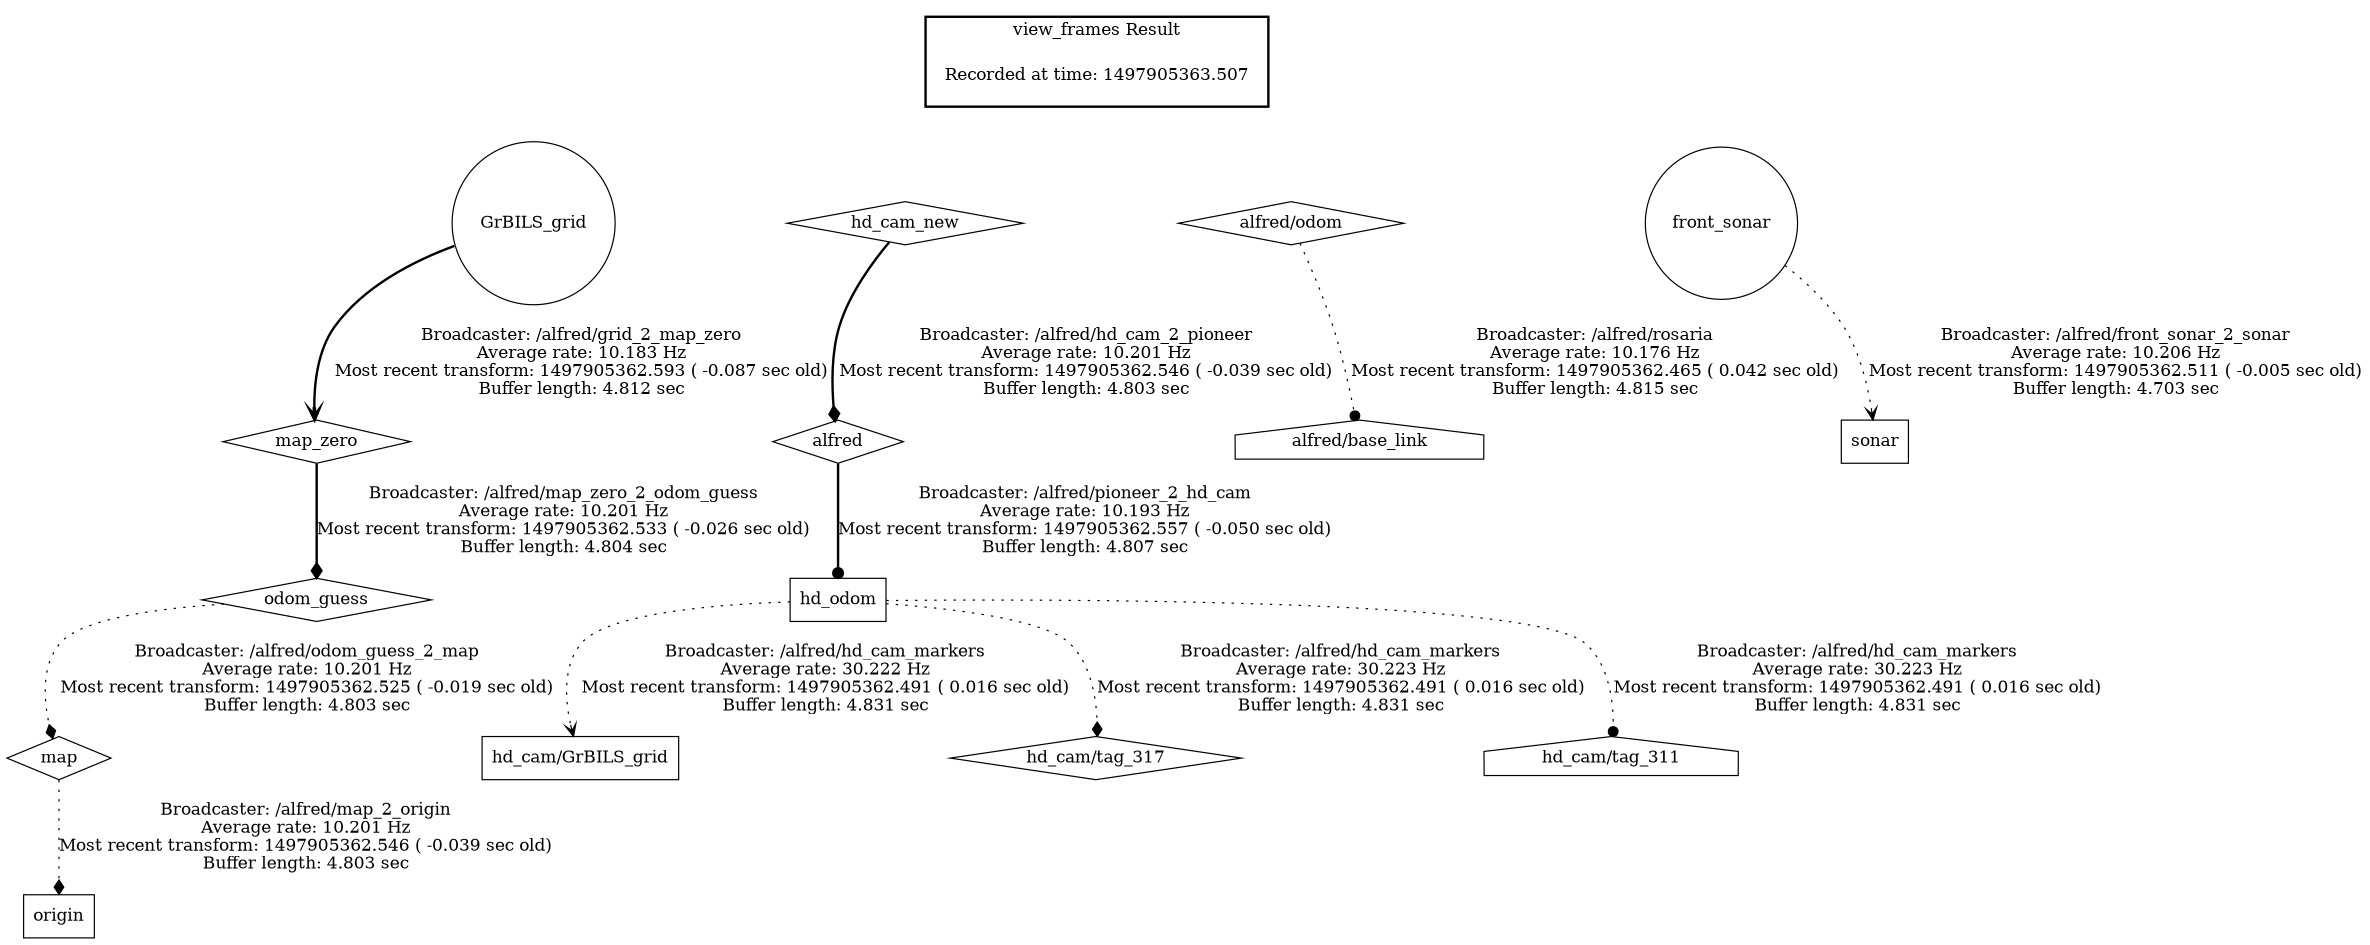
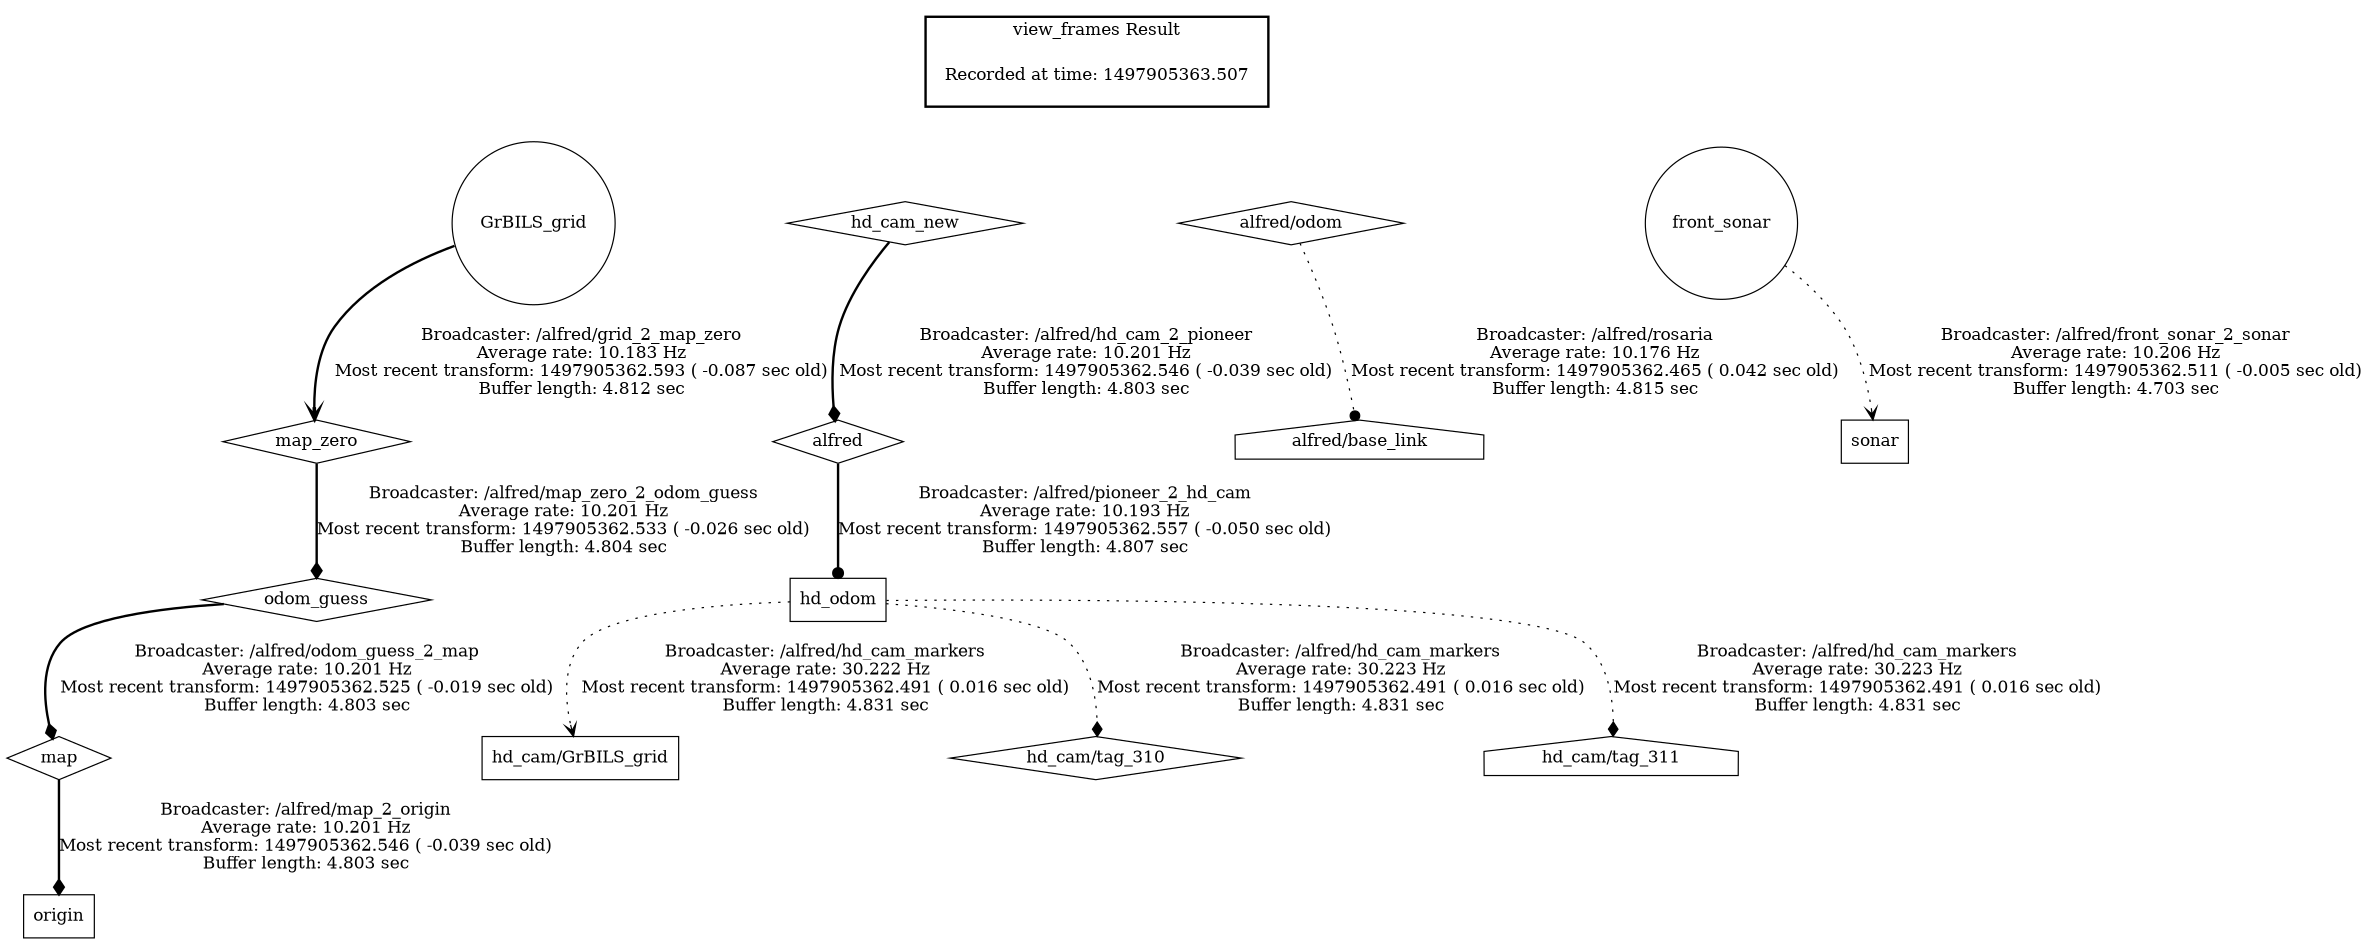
edge "hd_odom" -> "hd_cam/tag_311": arrowhead dot -> diamond
edge "odom_guess" -> "map": style dotted -> bold
node "hd_cam/tag_317": label "hd_cam/tag_317" -> "hd_cam/tag_310"
edge "map" -> "origin": style dotted -> bold
